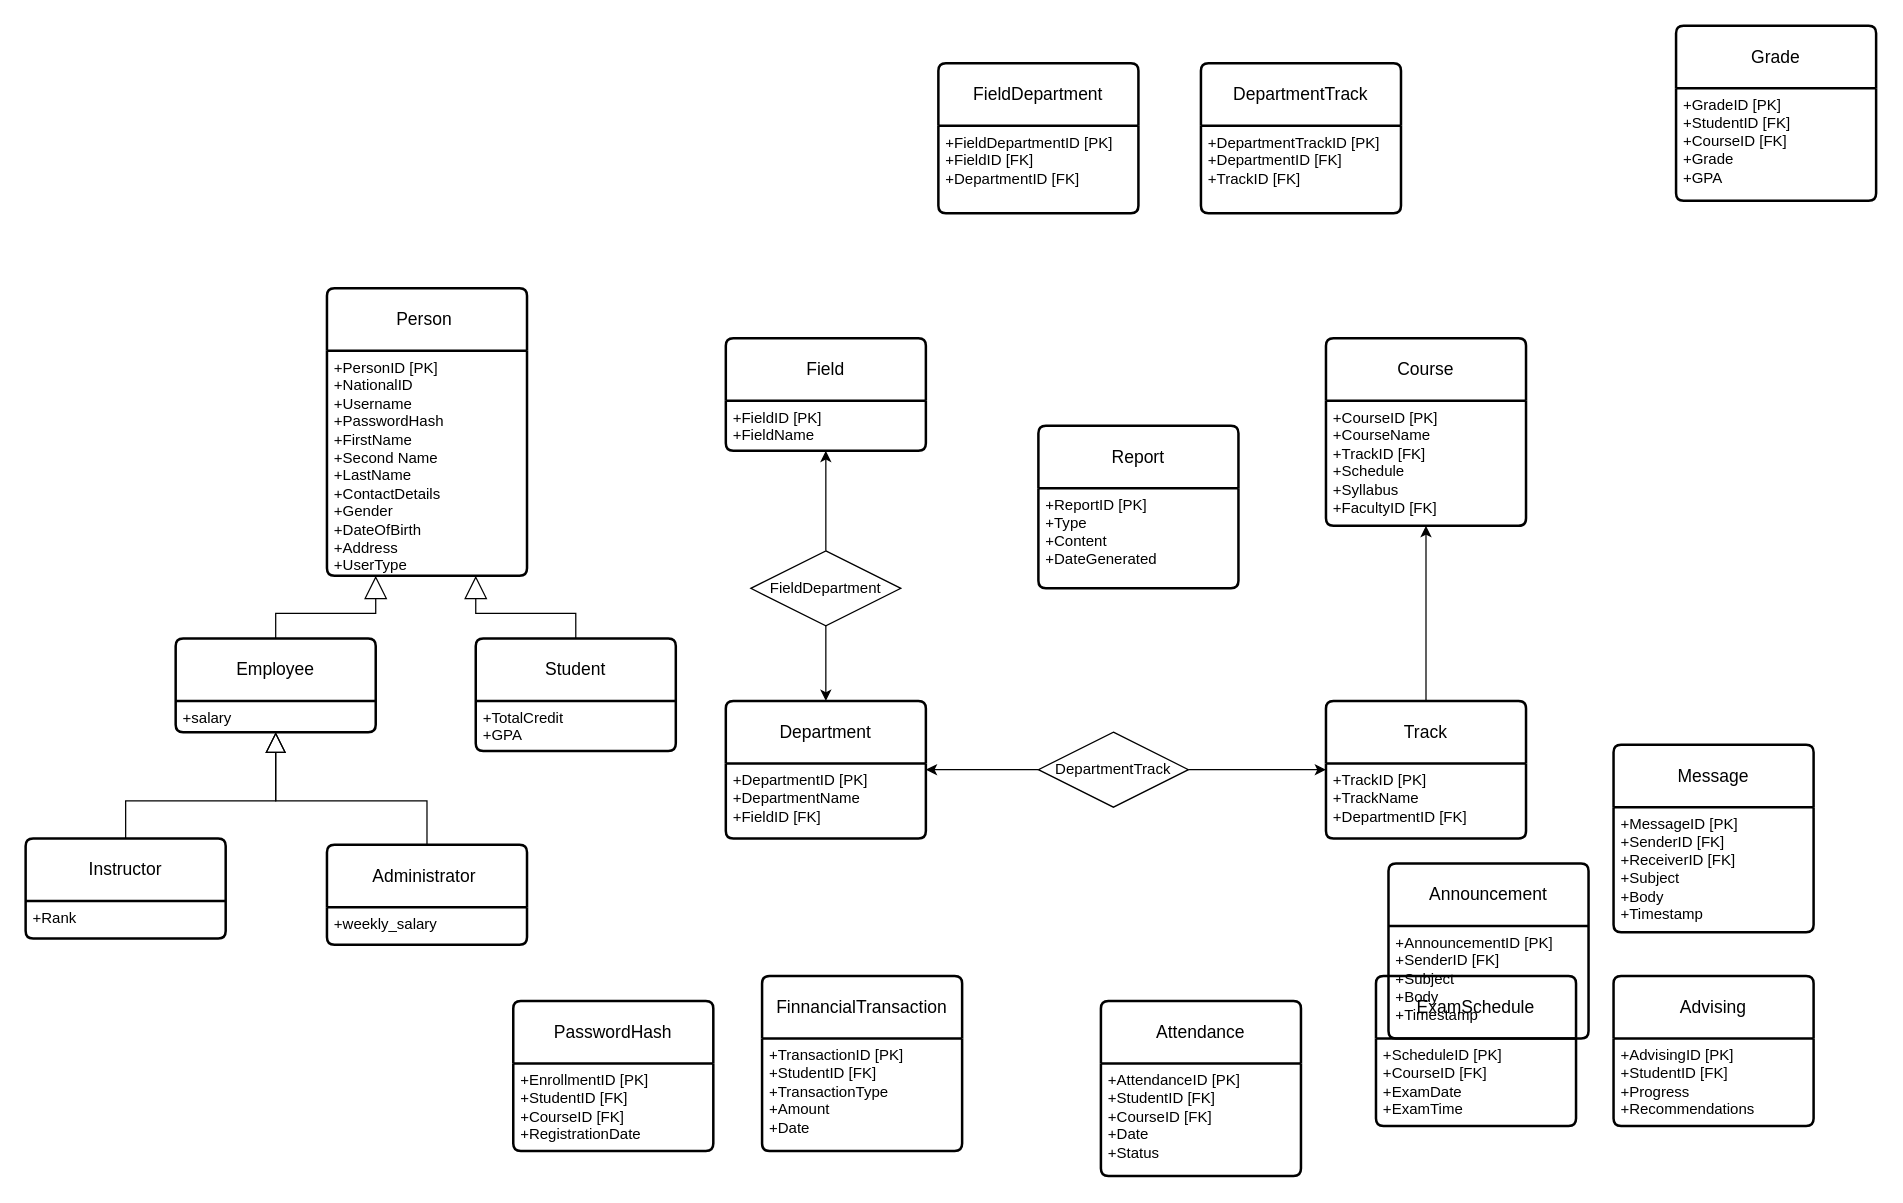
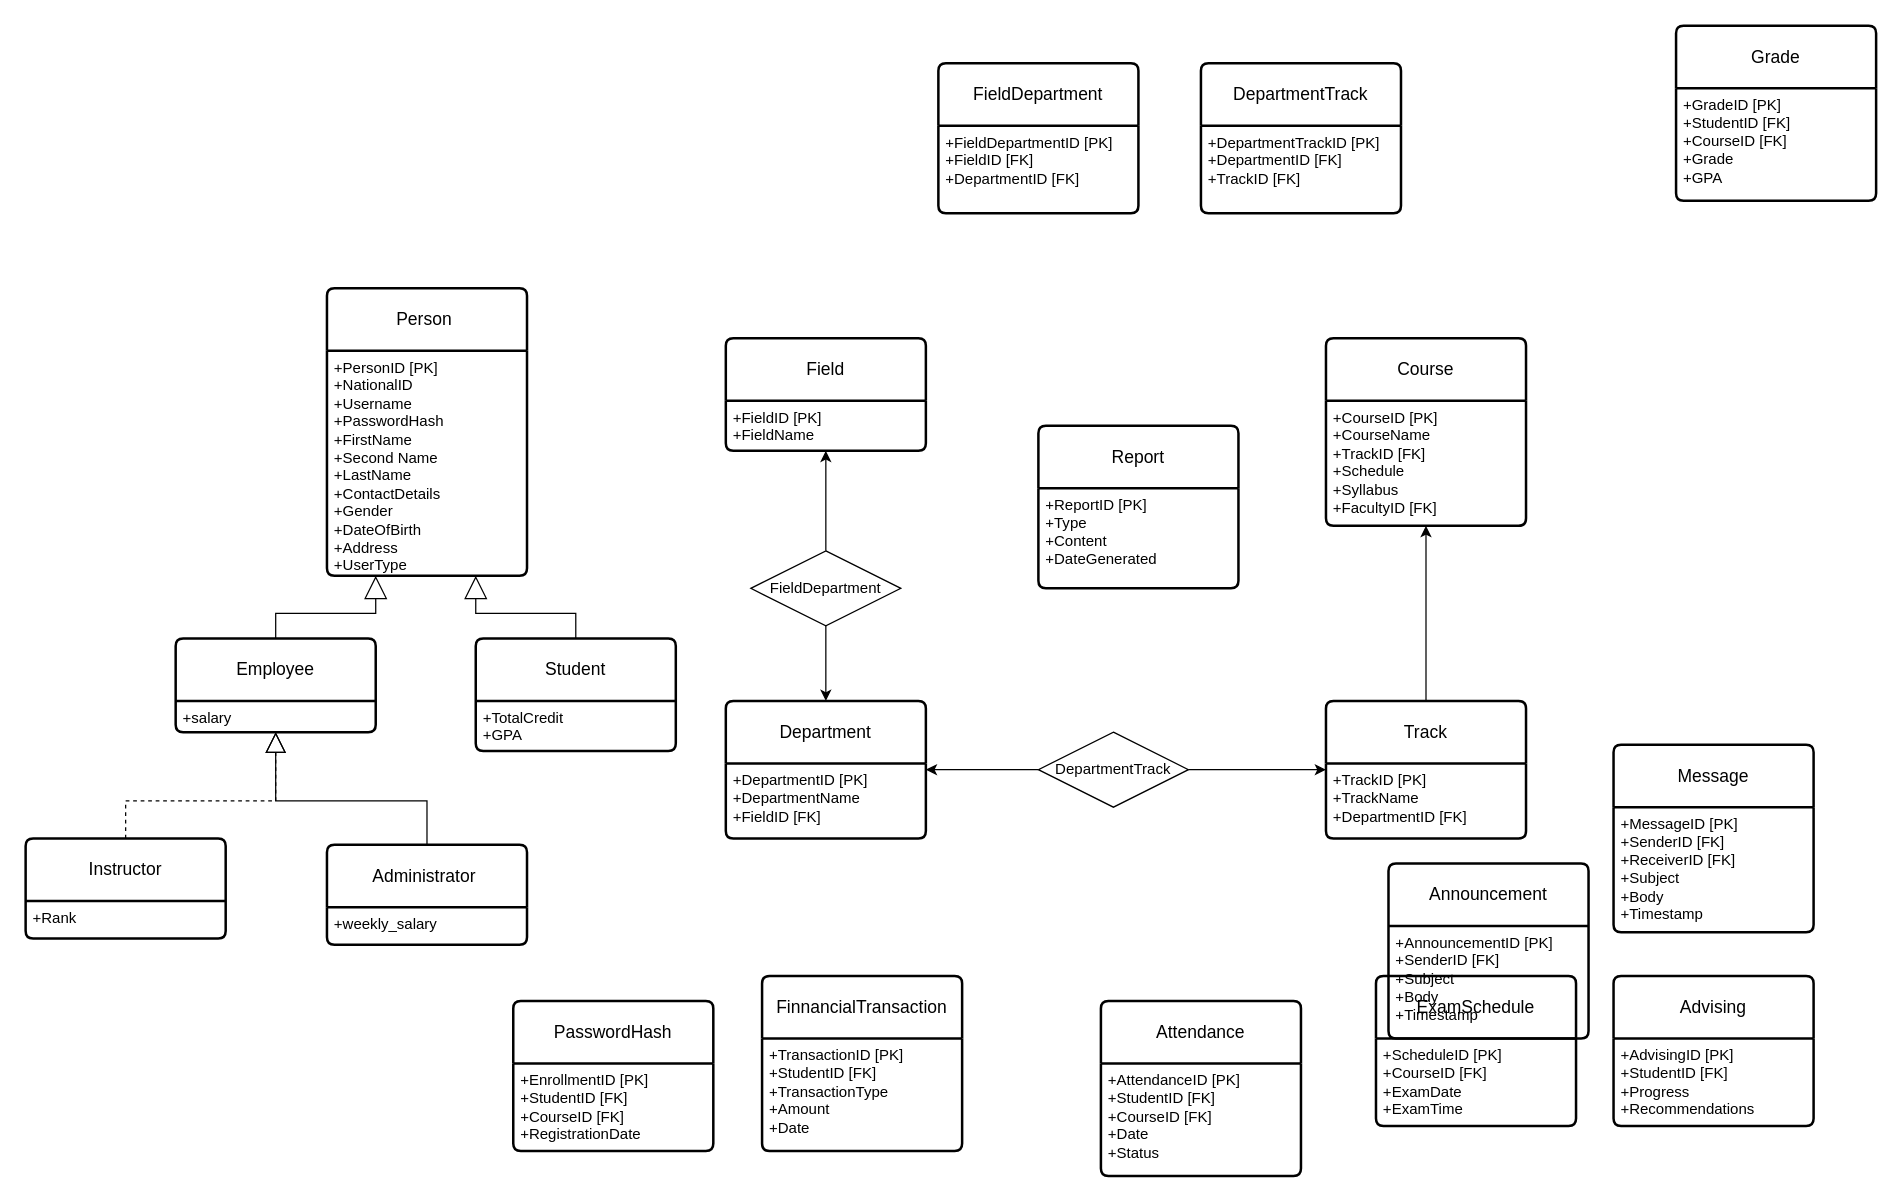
edge "Instructor" -> "+salary": style solid -> dashed
